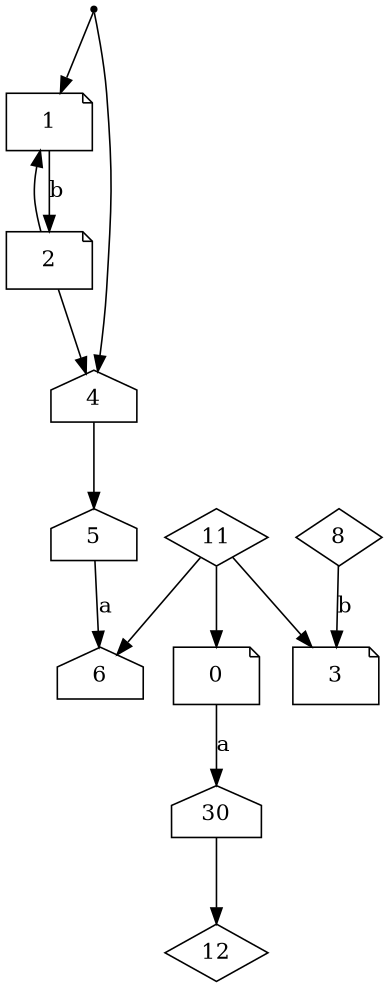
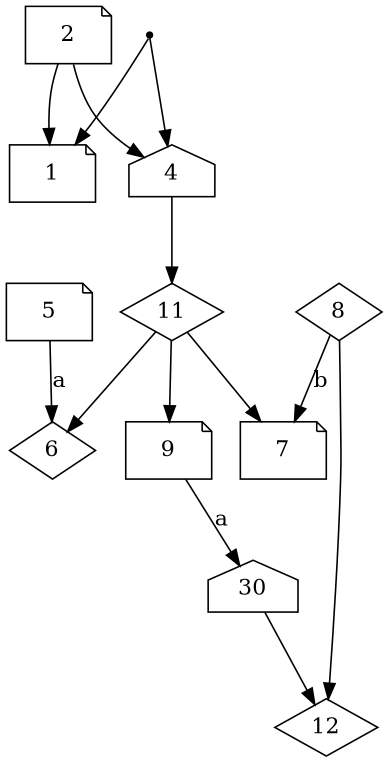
edge "1" -> "2": removed, label "b"
edge "4" -> "5": now "4" -> "11"
edge "8" -> "12": added
node "5": shape house -> note
node "6": shape house -> diamond
node "0": label "0" -> "9"
node "3": label "3" -> "7"
